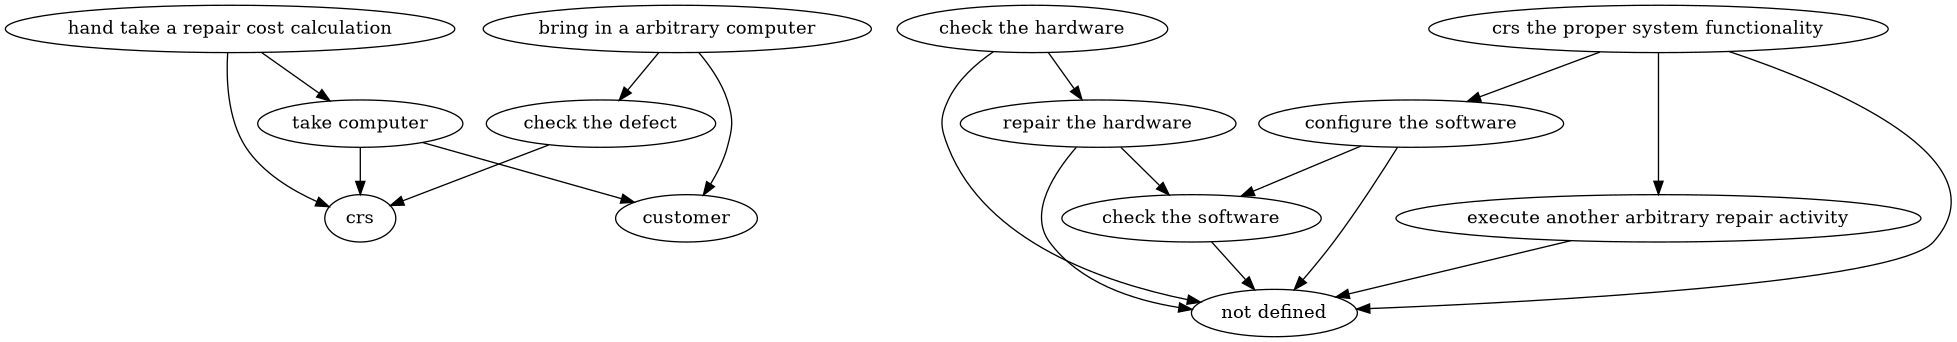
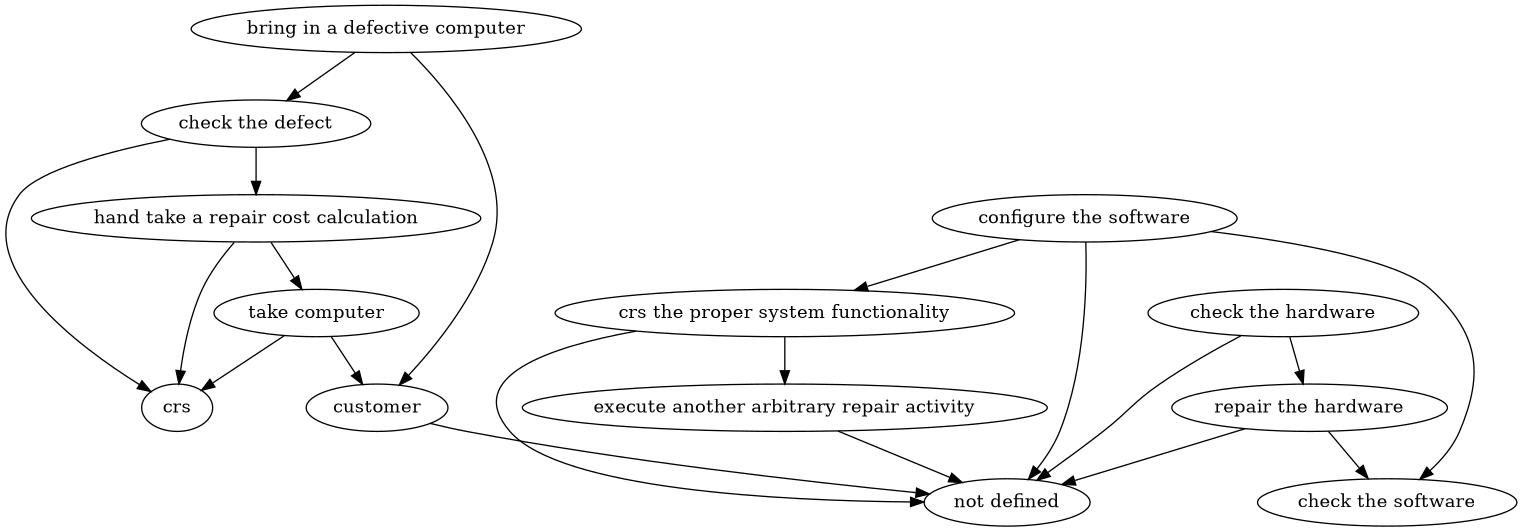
node "bring in a arbitrary computer": label "bring in a arbitrary computer" -> "bring in a defective computer"
edge "crs the proper system functionality" -> "configure the software": reversed
edge "check the defect" -> "hand take a repair cost calculation": added
edge "check the software" -> "not defined": now "customer" -> "not defined"
